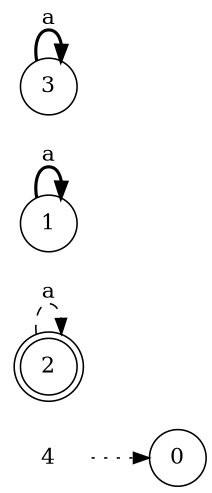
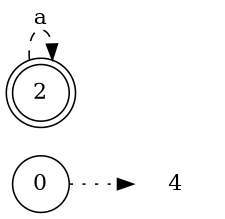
node "3": removed
node "1": removed
edge "4" -> "0": reversed
